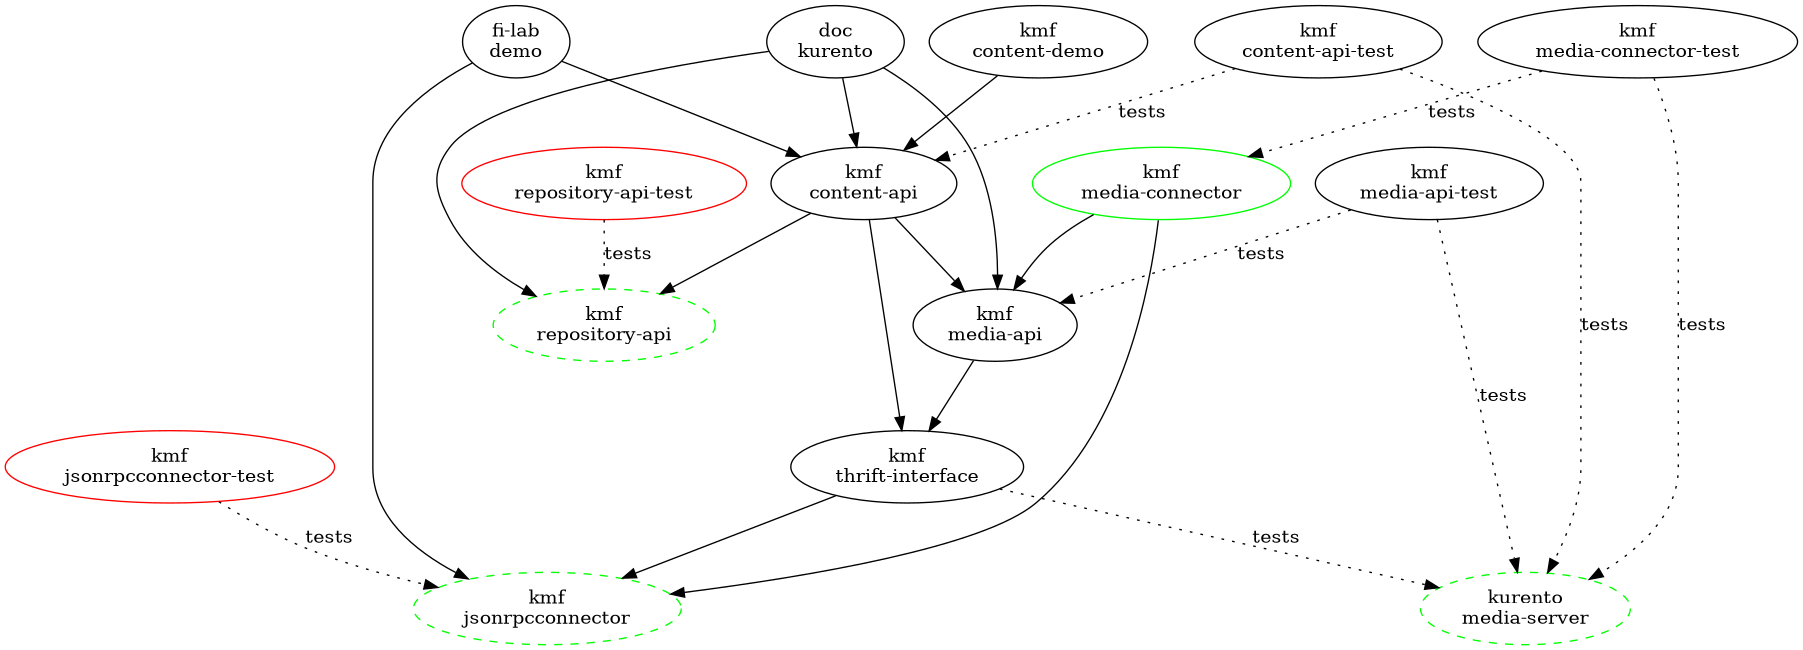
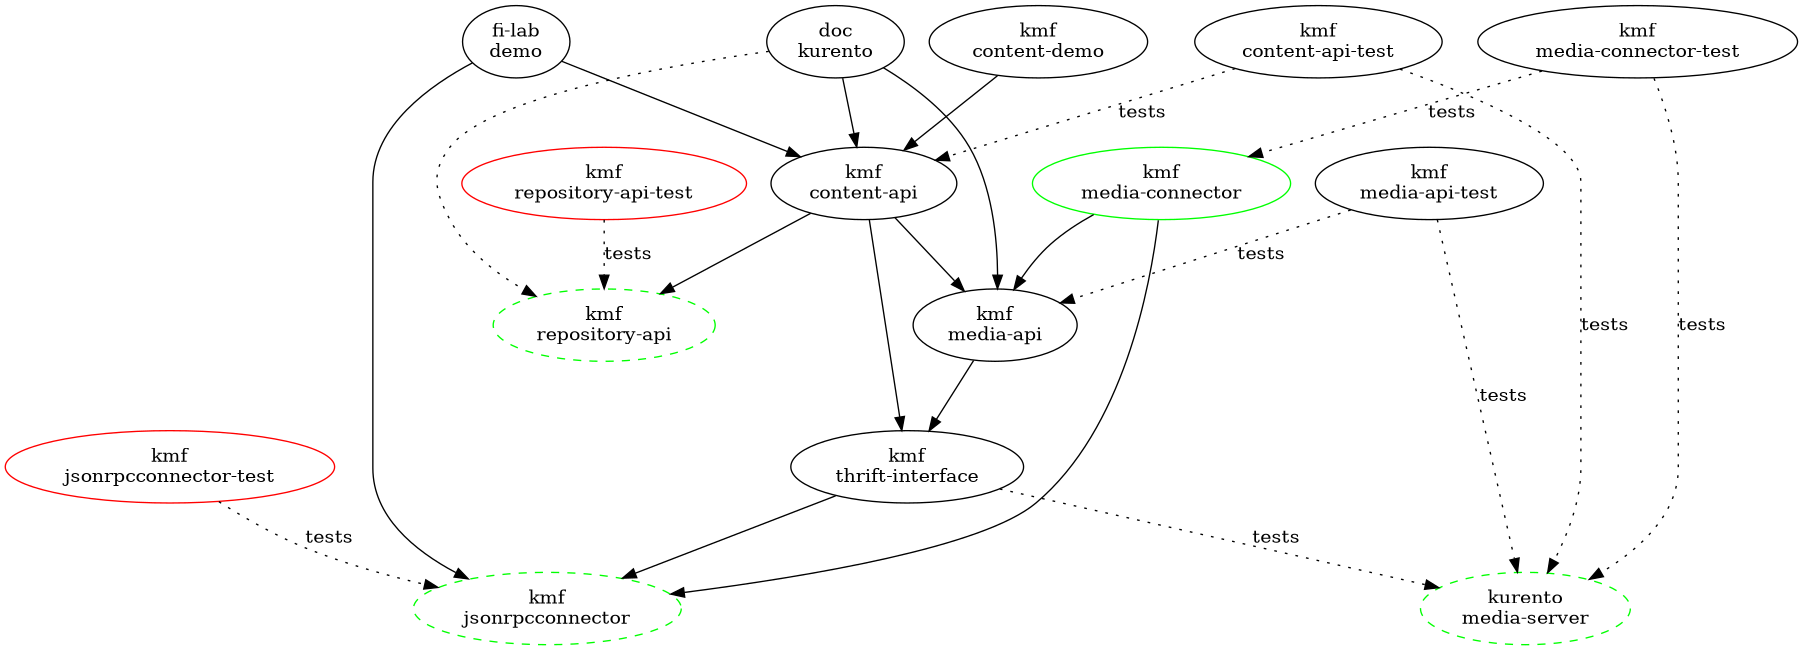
edge "doc kurento" -> "kmf repository-api": style solid -> dotted
